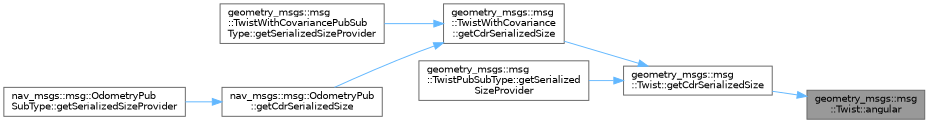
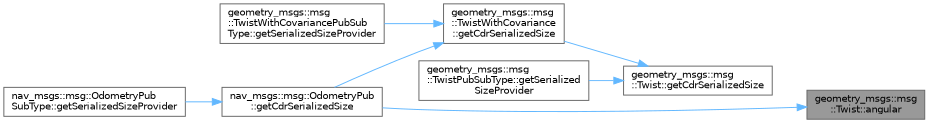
edge "geometry_msgs::msg ::Twist::getCdrSerializedSize" -> "geometry_msgs::msg ::Twist::angular": now "nav_msgs::msg::OdometryPub ::getCdrSerializedSize" -> "geometry_msgs::msg ::Twist::angular"
